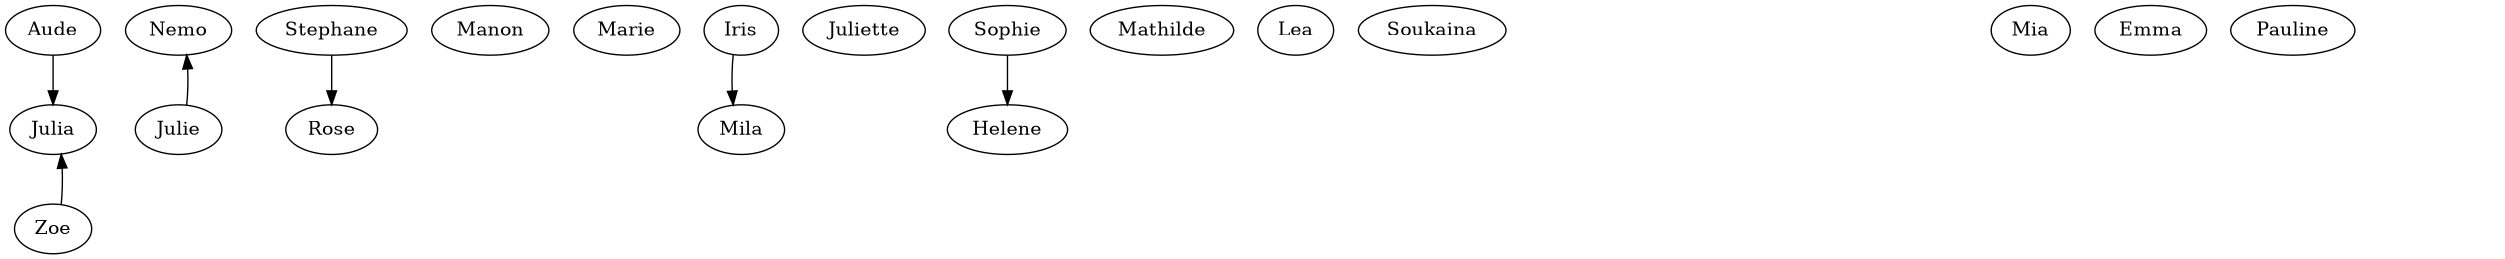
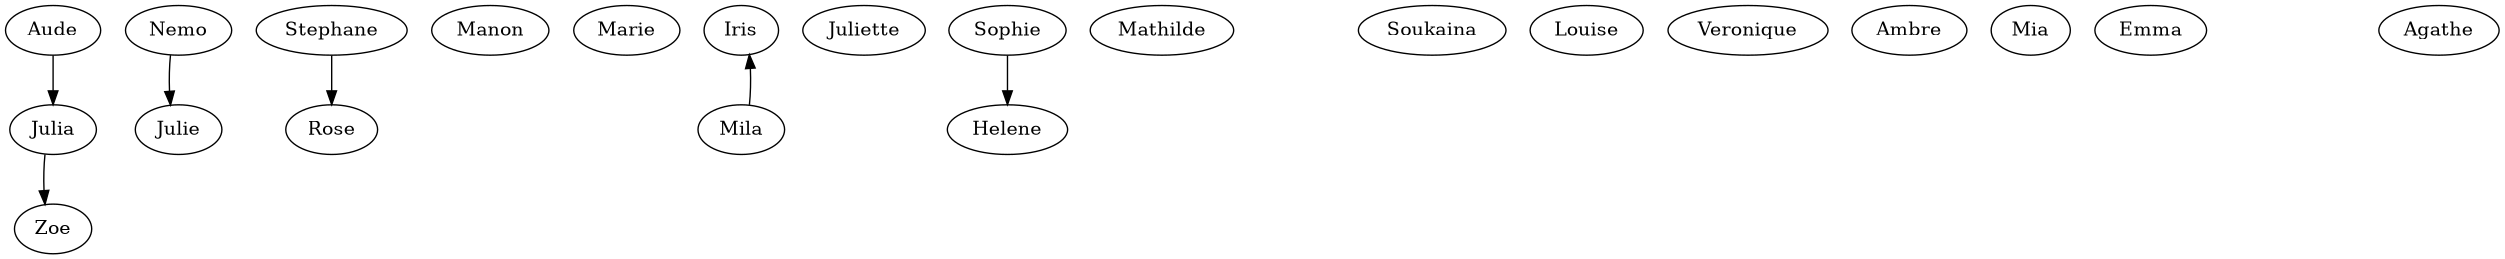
node "Lea": removed
node "Louise": added
node "Veronique": added
node "Ambre": added
node "Pauline": removed
node "Agathe": added
edge "Iris" -> "Mila": reversed
edge "Julie" -> "Nemo": reversed
edge "Zoe" -> "Julia": reversed
